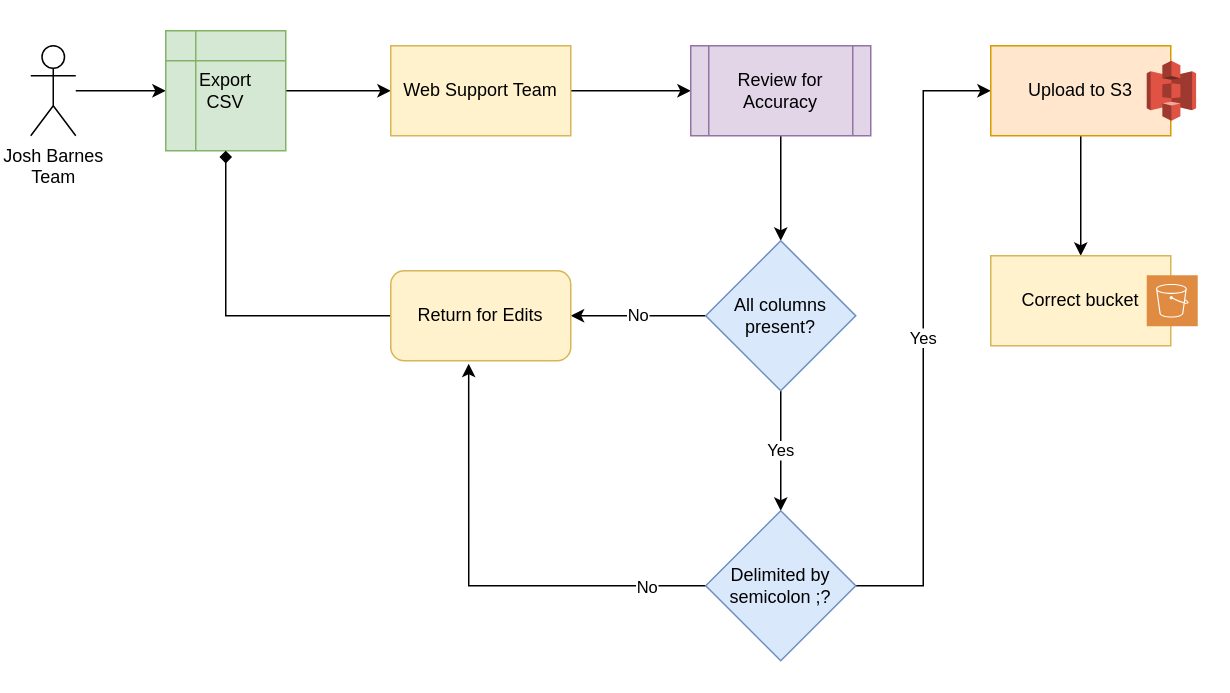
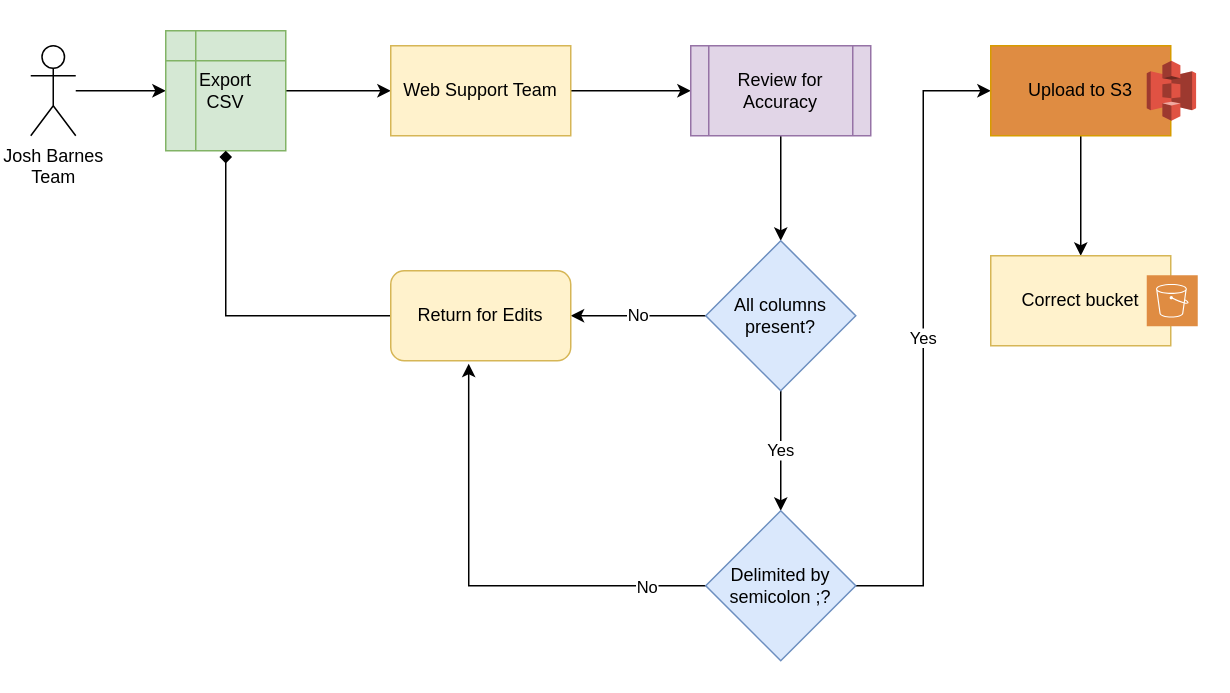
node "Upload to S3": fillcolor #ffe6cc -> #df8c42
